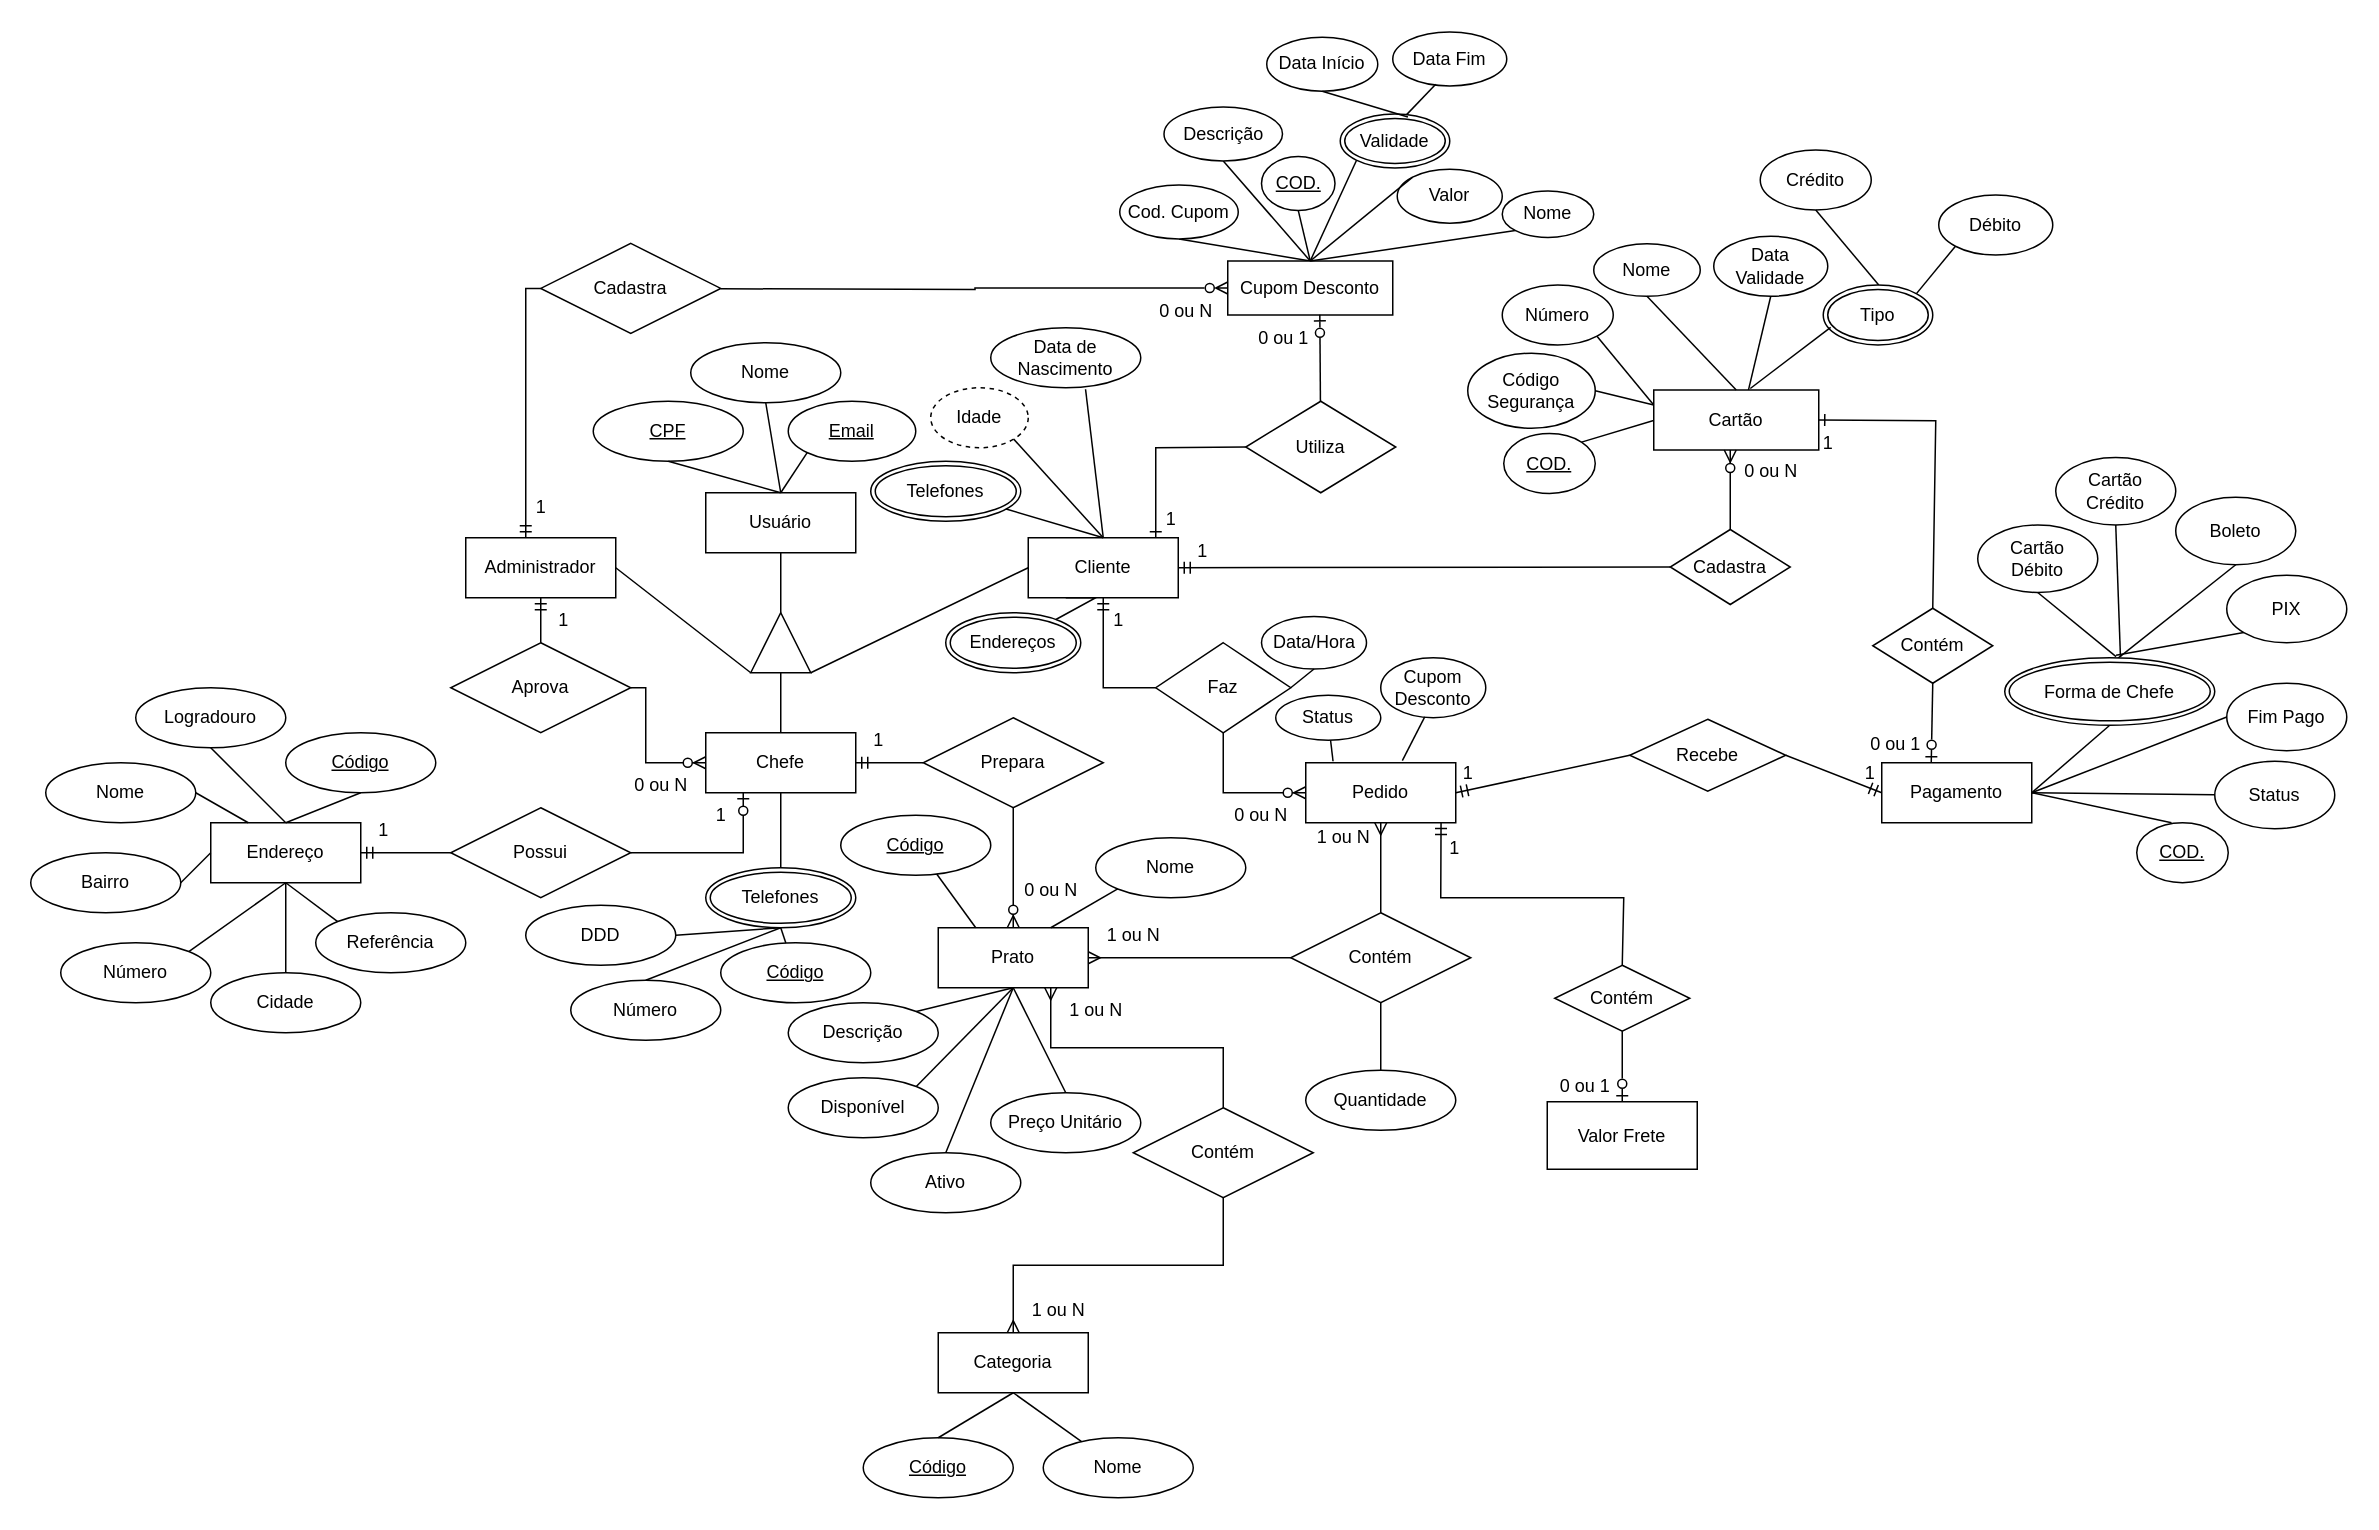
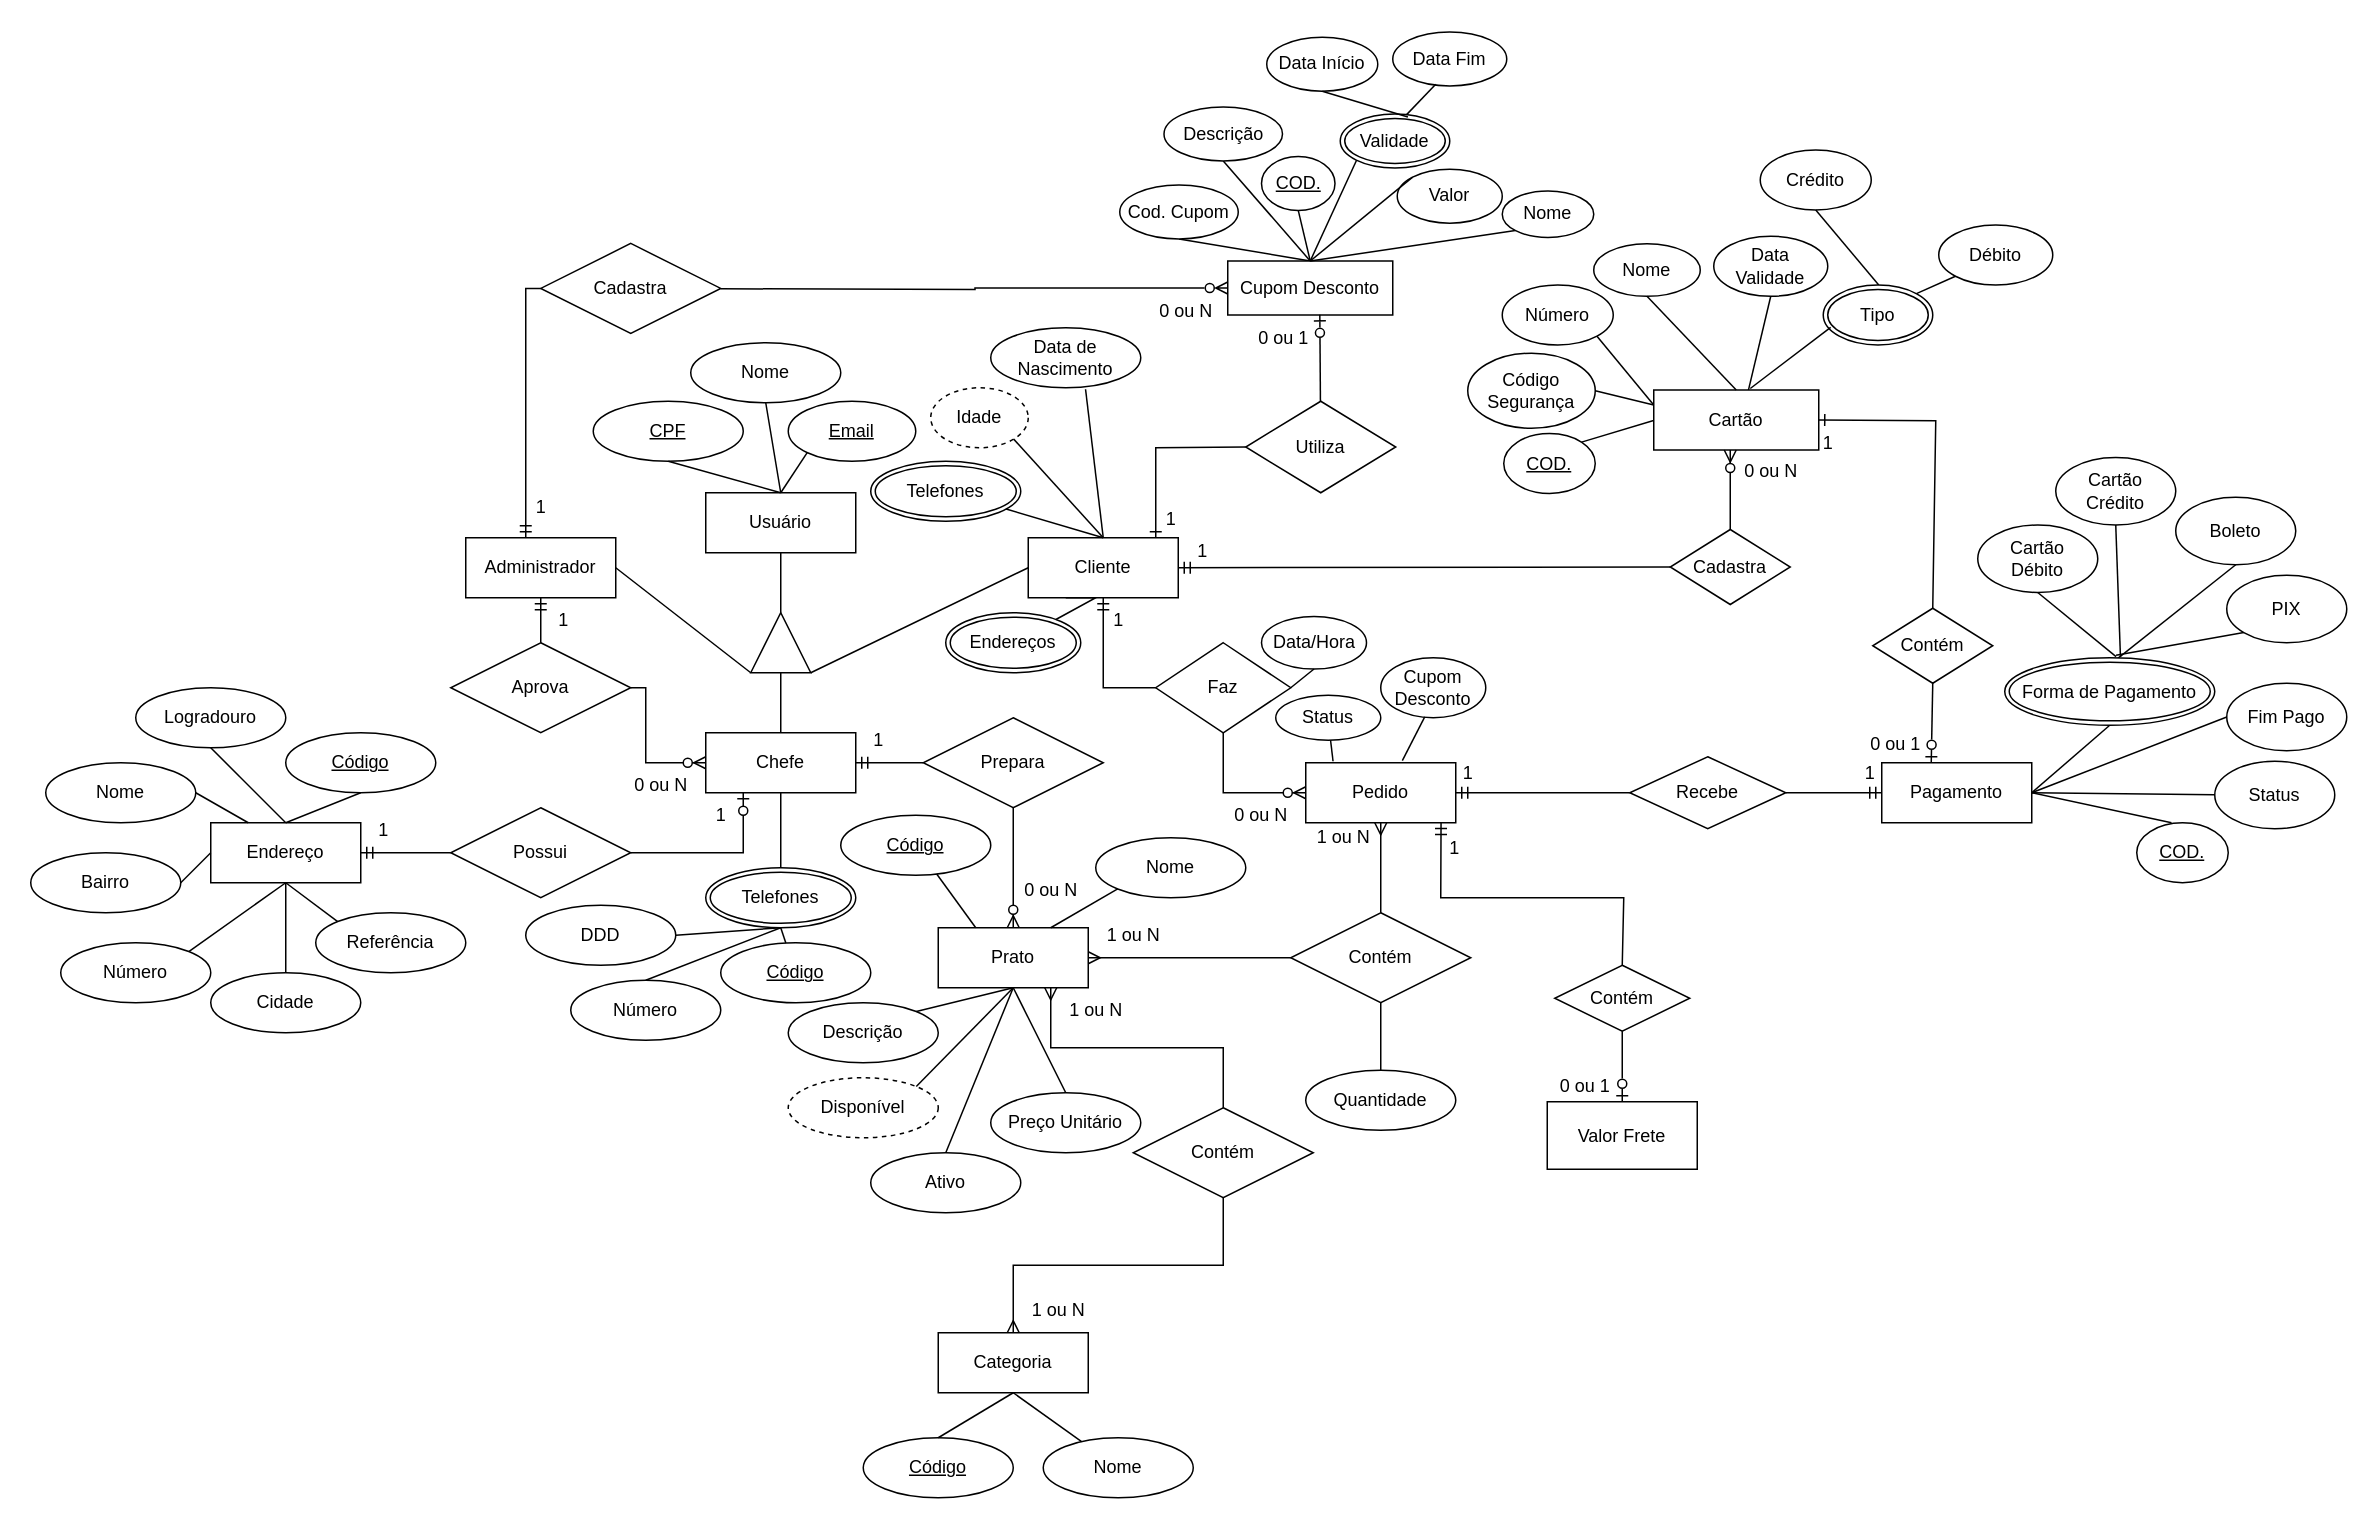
node "Débito": moved (1996, 225) -> (1996, 255)
node "Forma de Chefe": label "Forma de Chefe" -> "Forma de Pagamento"
node "Recebe": moved (1708, 755) -> (1708, 793)
node "Disponível": style solid -> dashed
